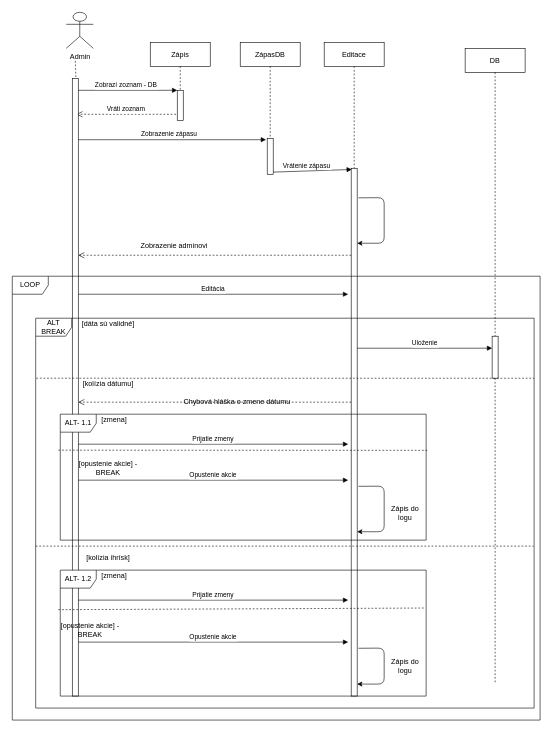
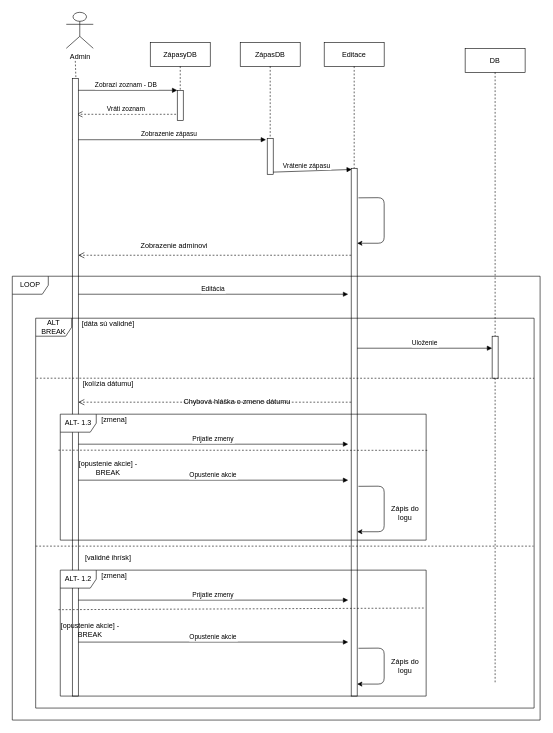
node "Zápis": label "Zápis" -> "ZápasyDB"
node "ALT- 1.1": label "ALT- 1.1" -> "ALT- 1.3"
node "[kolízia ihrísk]": label "[kolízia ihrísk]" -> "[validné ihrísk]"
